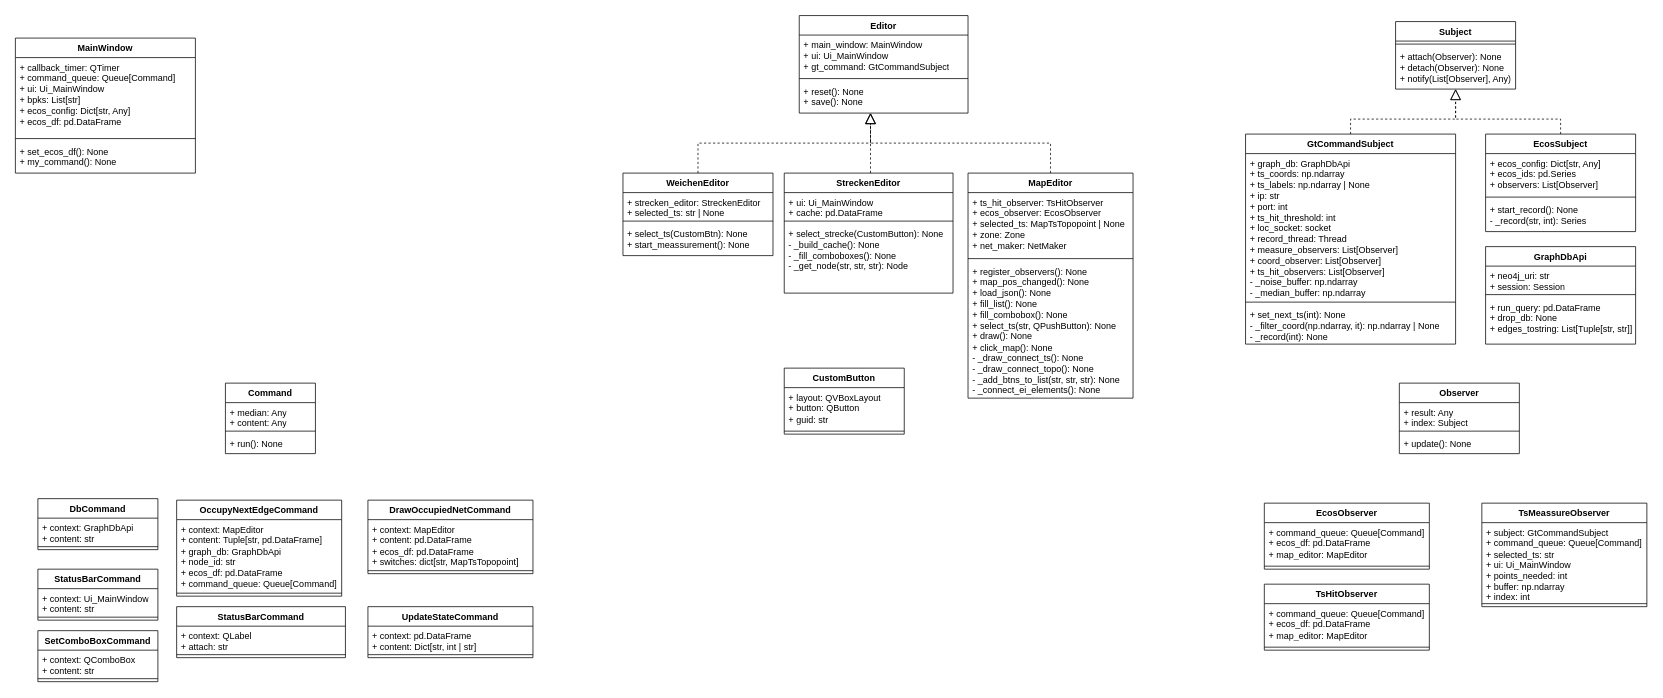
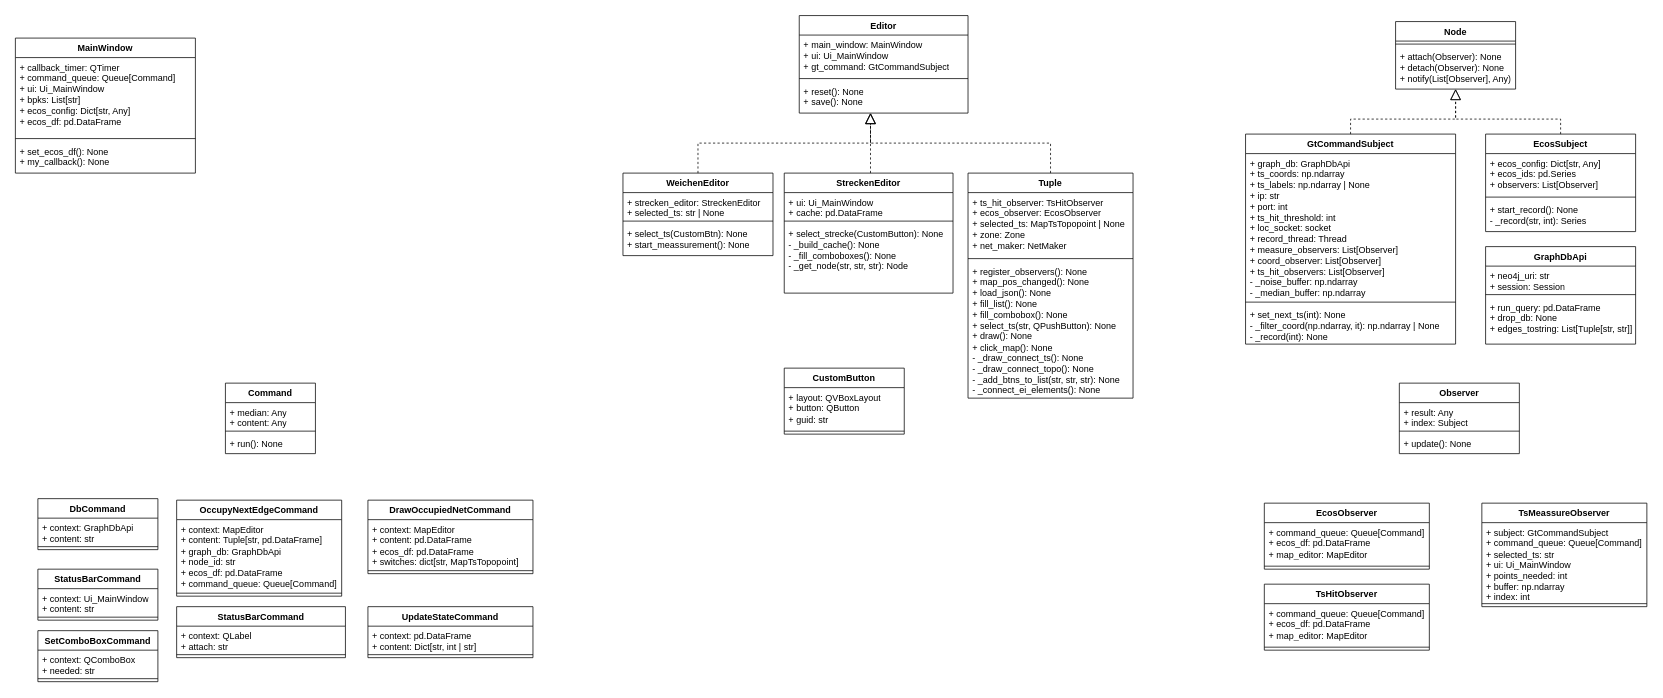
node "Subject": label "Subject" -> "Node"
node "+ set_ecos_df(): None + my_command(): None": label "+ set_ecos_df(): None + my_command(): None" -> "+ set_ecos_df(): None + my_callback(): None"
node "MapEditor": label "MapEditor" -> "Tuple"
node "+ context: QComboBox + content: str": label "+ context: QComboBox + content: str" -> "+ context: QComboBox + needed: str"
